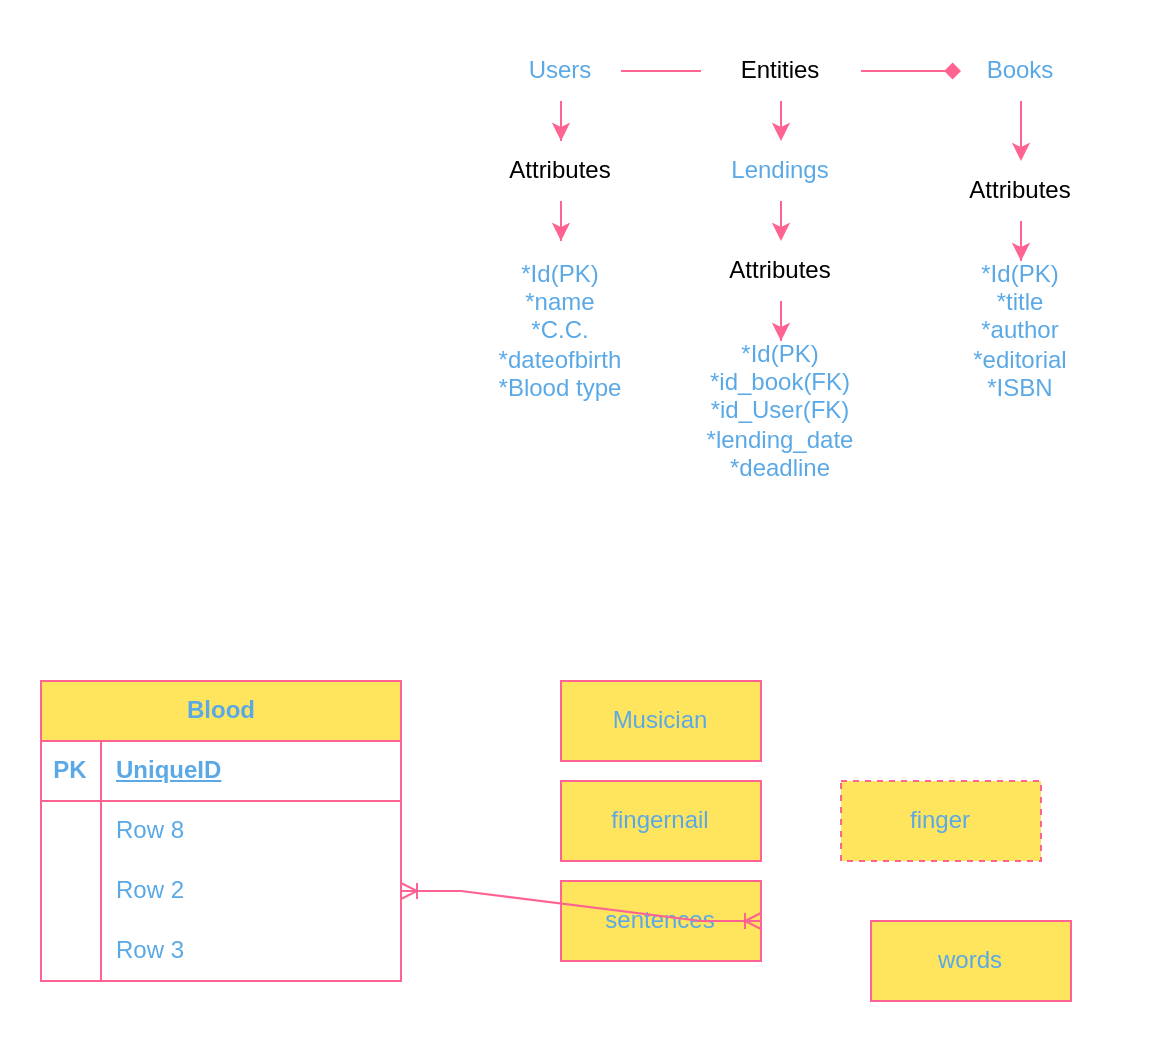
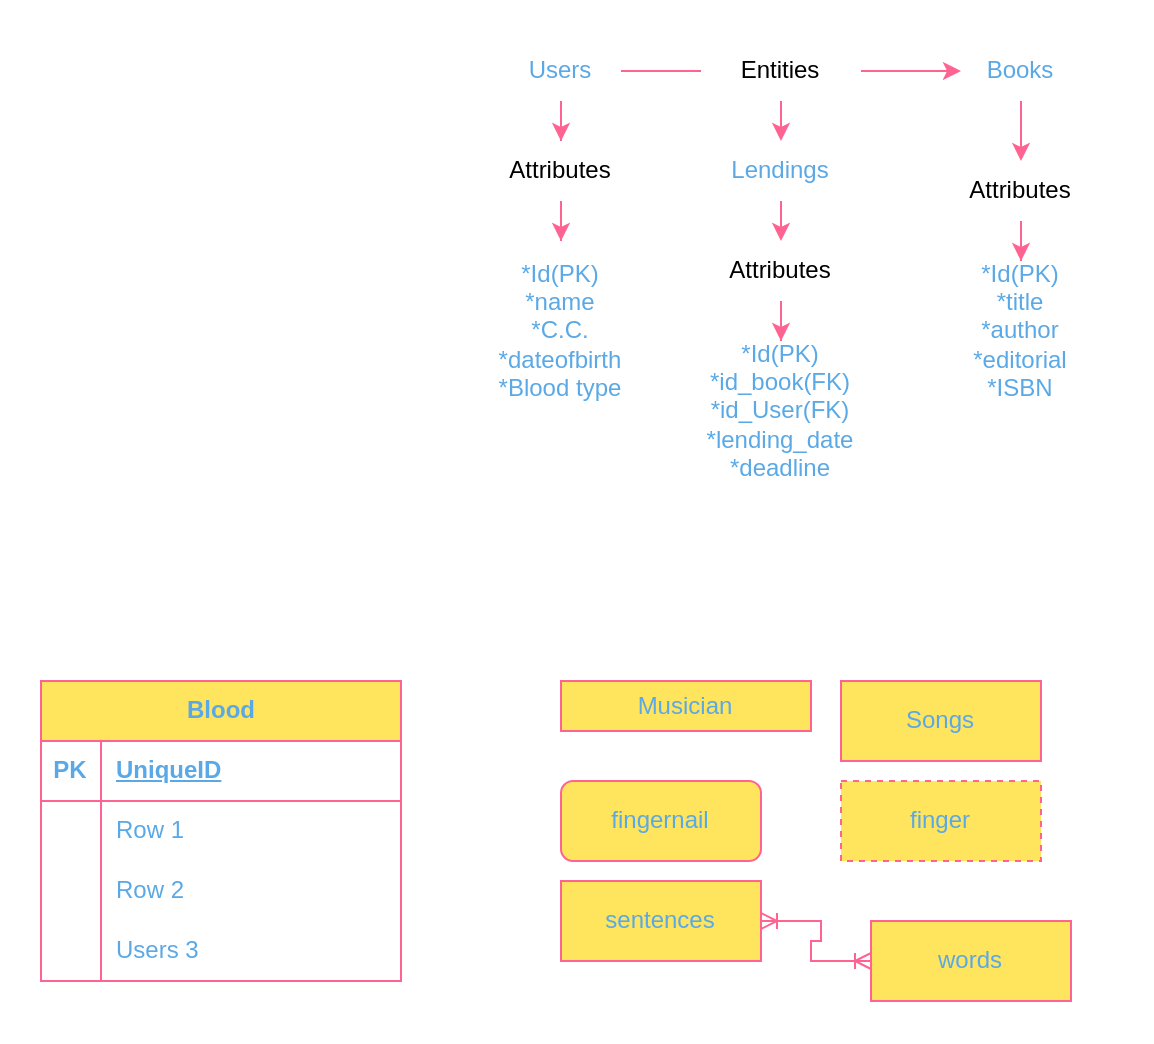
edge "Entities" -> "Books": arrowhead diamond -> classic
node "Musician": size 200x80 -> 250x50
node "Songs": added
node "fingernail": shape rectangle -> rounded rectangle
node "Row 8": label "Row 8" -> "Row 1"
edge "Row 2" -- "sentences": now "words" -- "sentences"
node "Row 3": label "Row 3" -> "Users 3"
